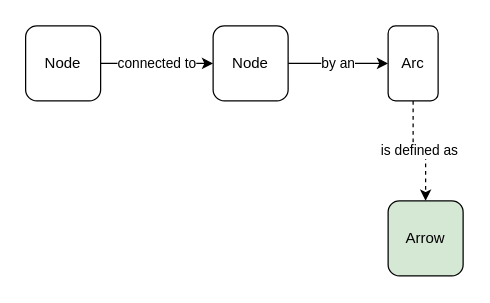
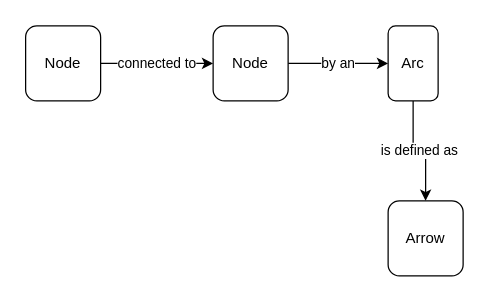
edge "Arc" -> "Arrow": style dashed -> solid
node "Arrow": fillcolor #d5e8d4 -> #ffffff
